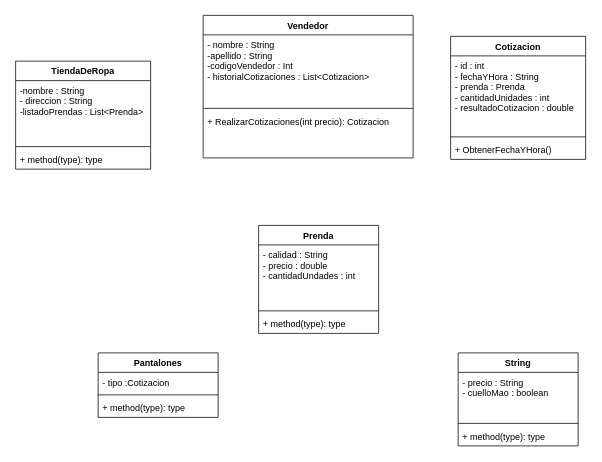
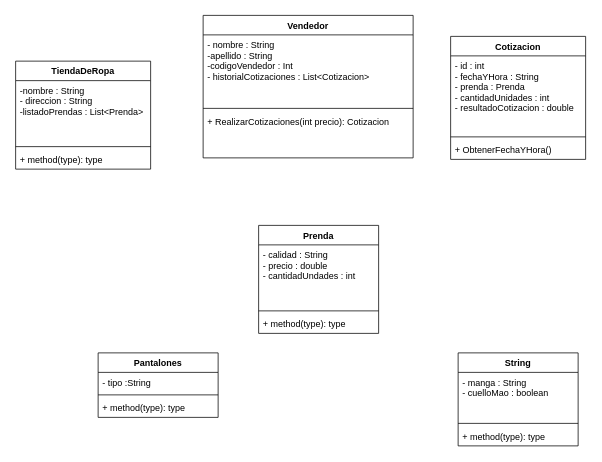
node "- tipo :Cotizacion": label "- tipo :Cotizacion" -> "- tipo :String"
node "- precio : String - cuelloMao : boolean": label "- precio : String - cuelloMao : boolean" -> "- manga : String - cuelloMao : boolean"
